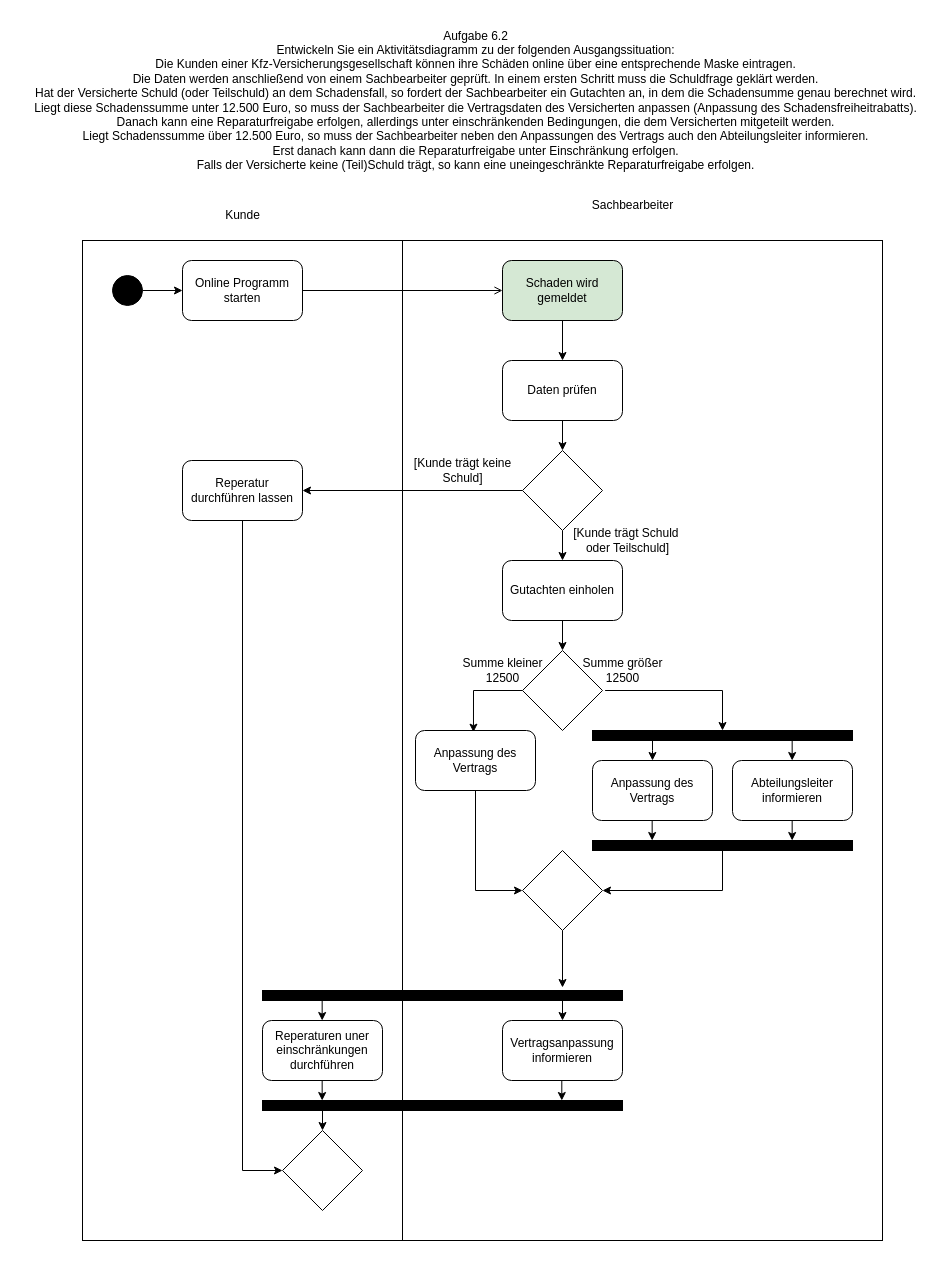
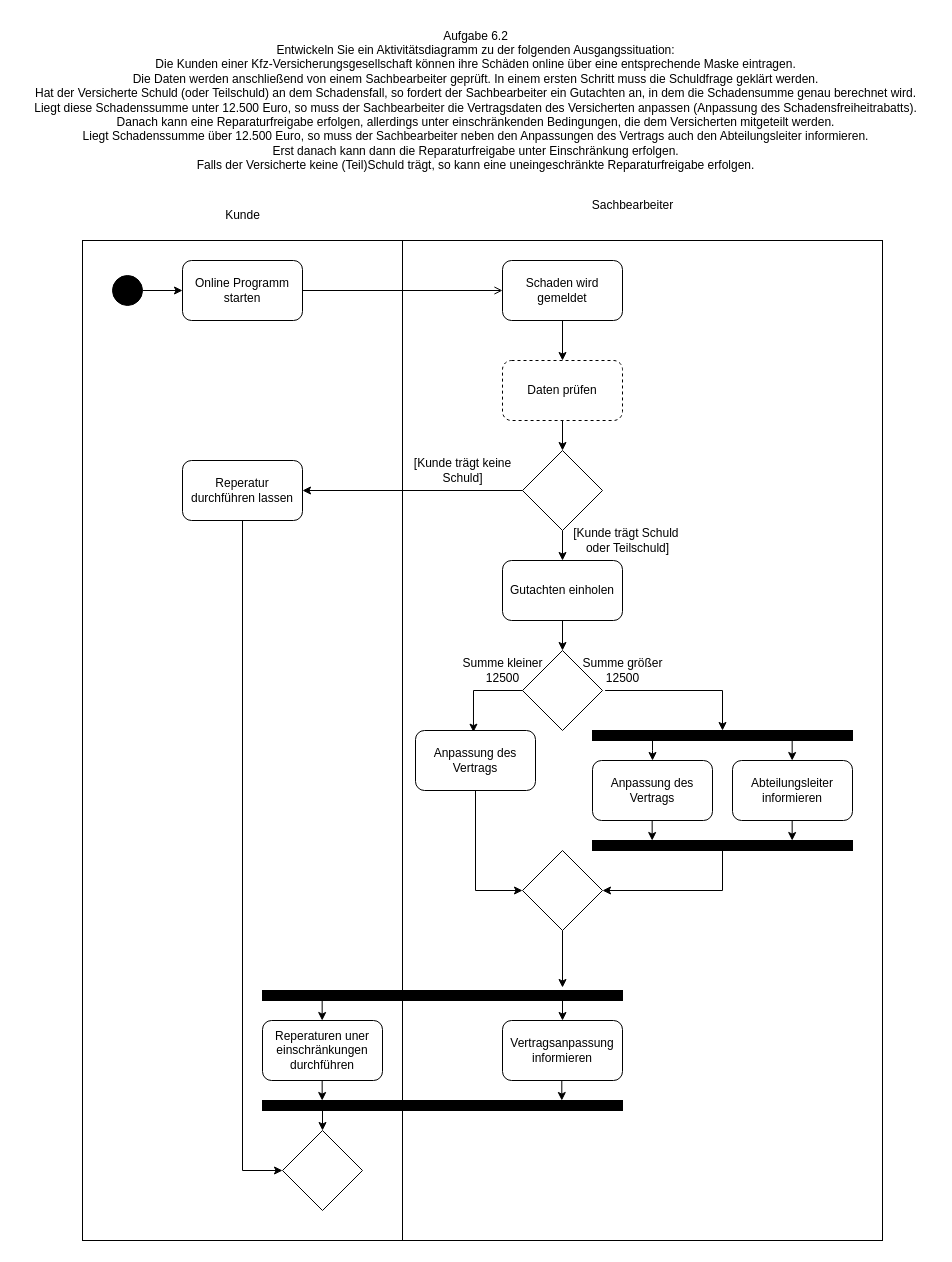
node "Schaden wird gemeldet": fillcolor #d5e8d4 -> #ffffff
node "Daten prüfen": style solid -> dashed
